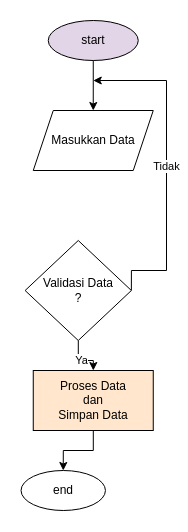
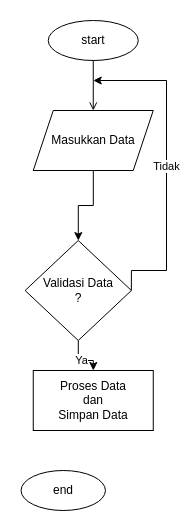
node "start": fillcolor #e1d5e7 -> #ffffff
edge "start" -> "Masukkan Data": arrowhead classic -> open
edge "Masukkan Data" -> "Validasi Data ?": added
node "Proses Data dan Simpan Data": fillcolor #ffe6cc -> #ffffff
edge "Proses Data dan Simpan Data" -> "end": removed
